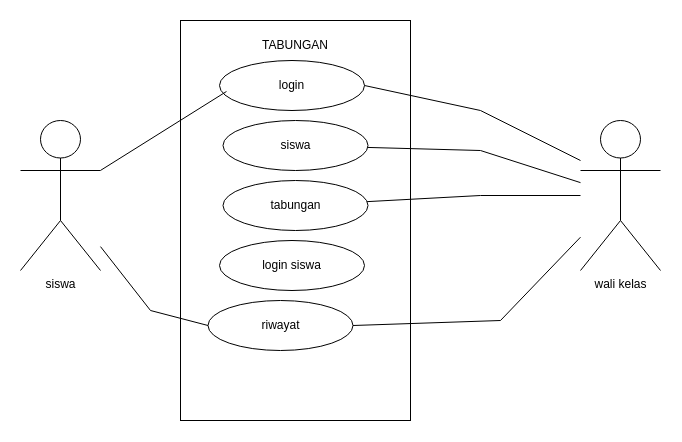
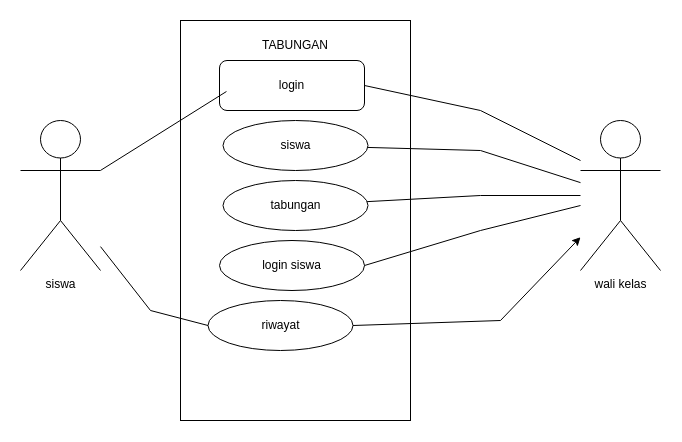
node "login": shape ellipse -> rounded rectangle
edge "wali kelas" -- "login siswa": added
edge "wali kelas" -- "riwayat": arrowhead none -> classic
